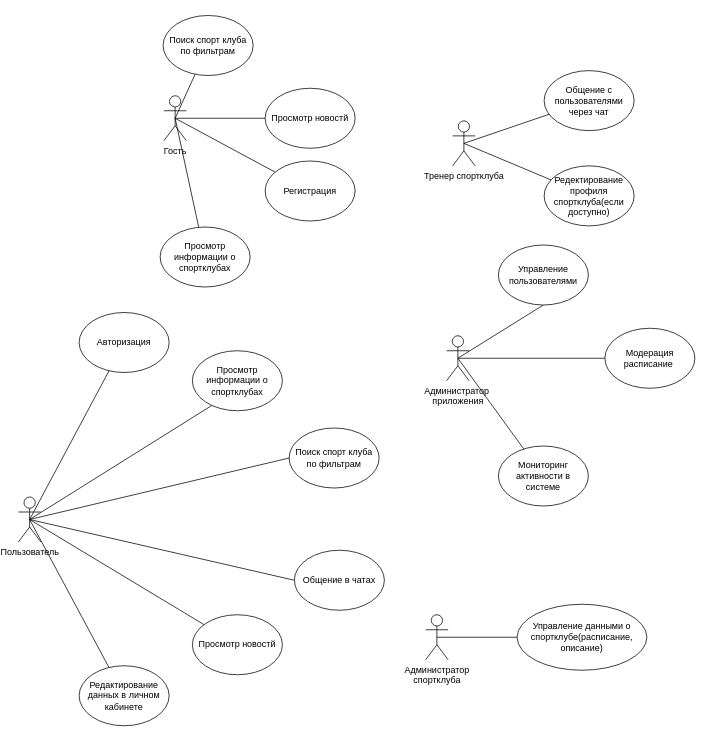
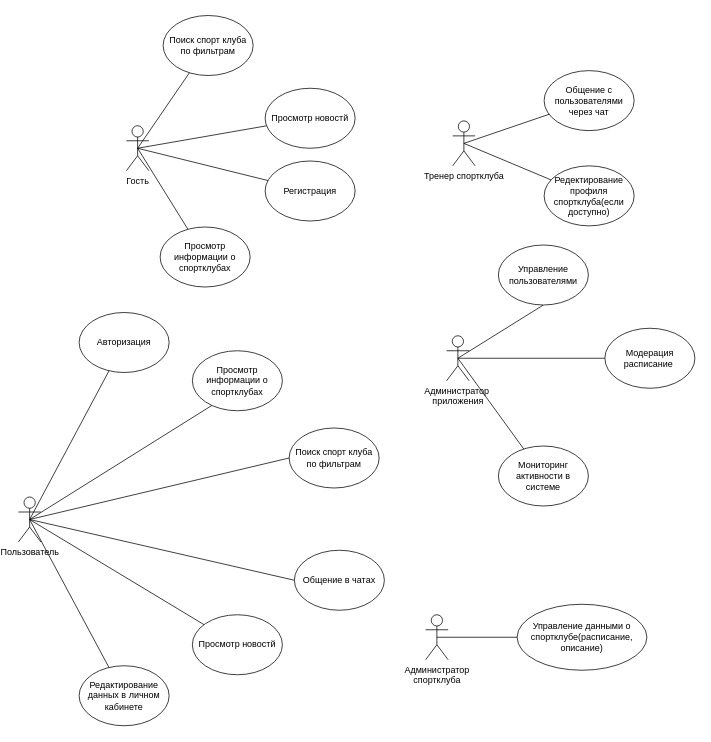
node "Гость": moved (175, 118) -> (138, 148)
